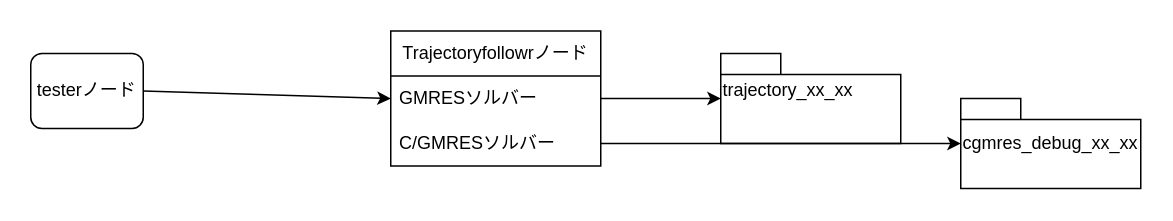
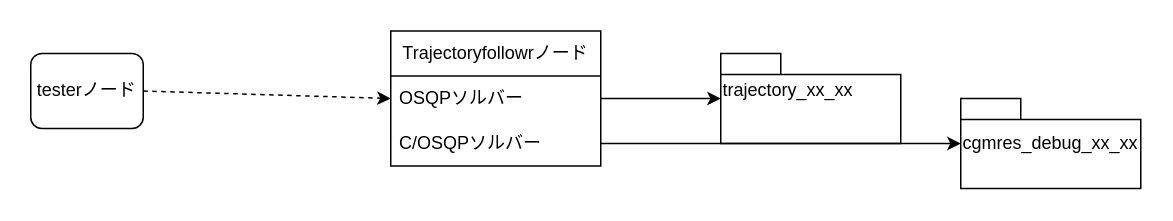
edge "testerノード" -> "Trajectoryfollowrノード": style solid -> dashed
node "GMRESソルバー": label "GMRESソルバー" -> "OSQPソルバー"
node "C/GMRESソルバー": label "C/GMRESソルバー" -> "C/OSQPソルバー"
